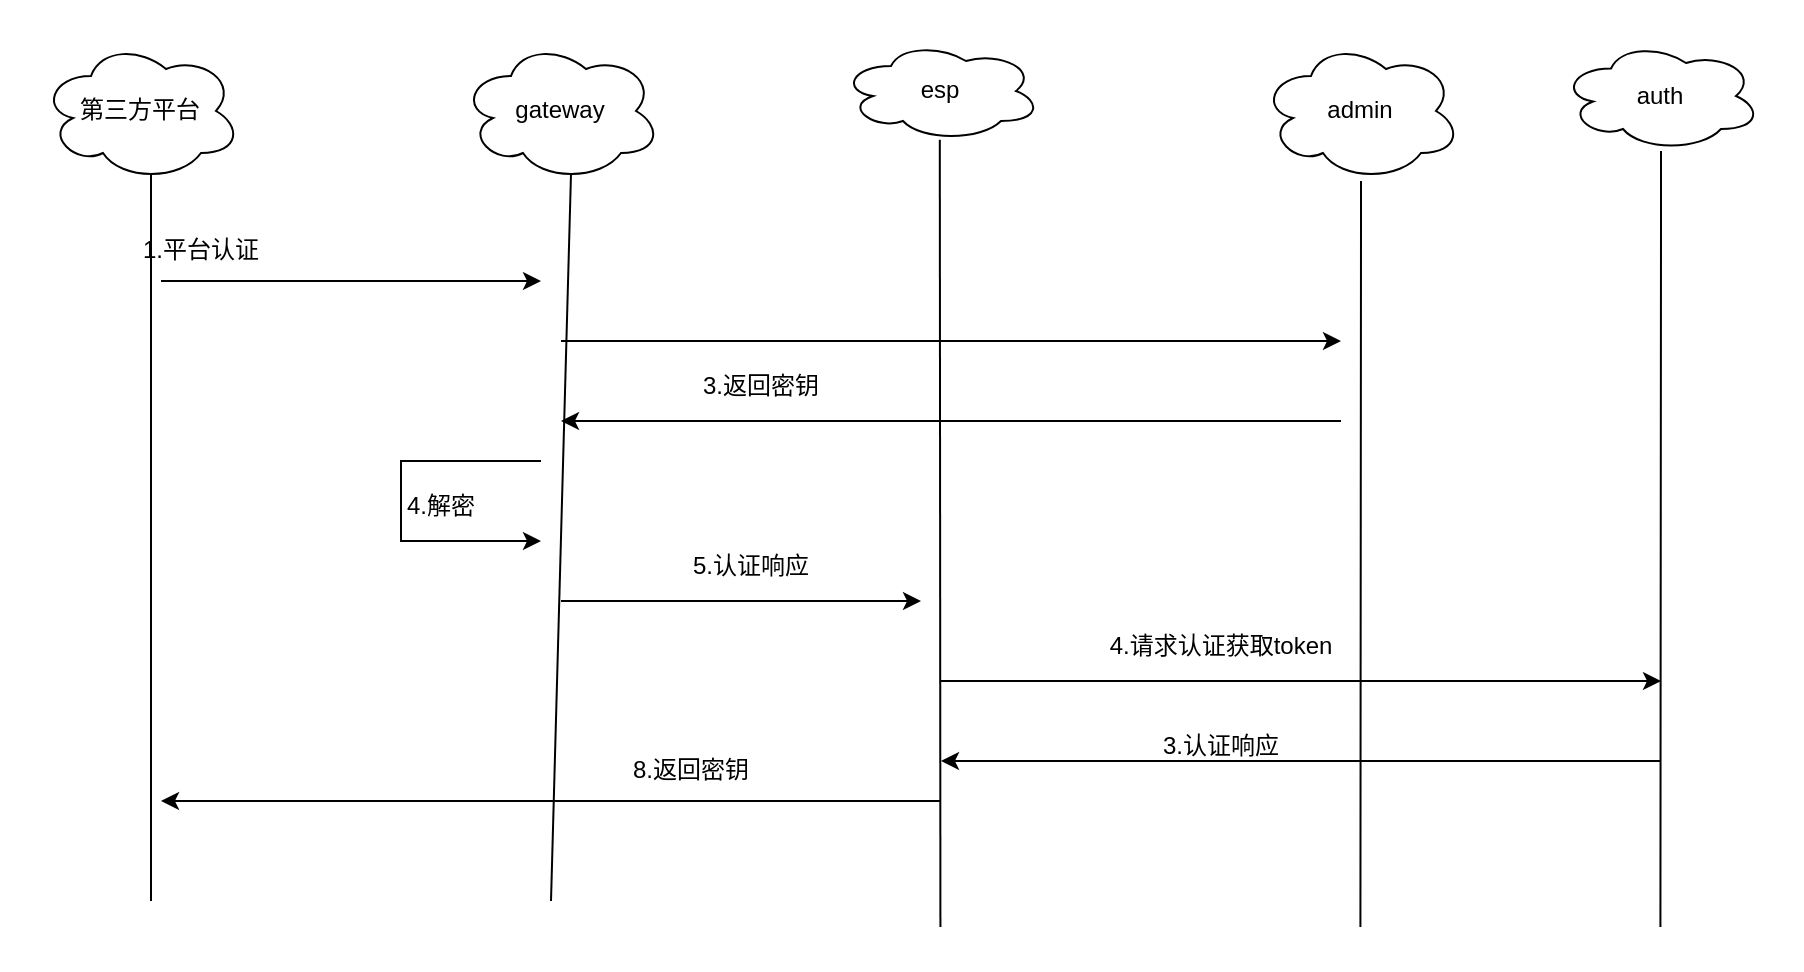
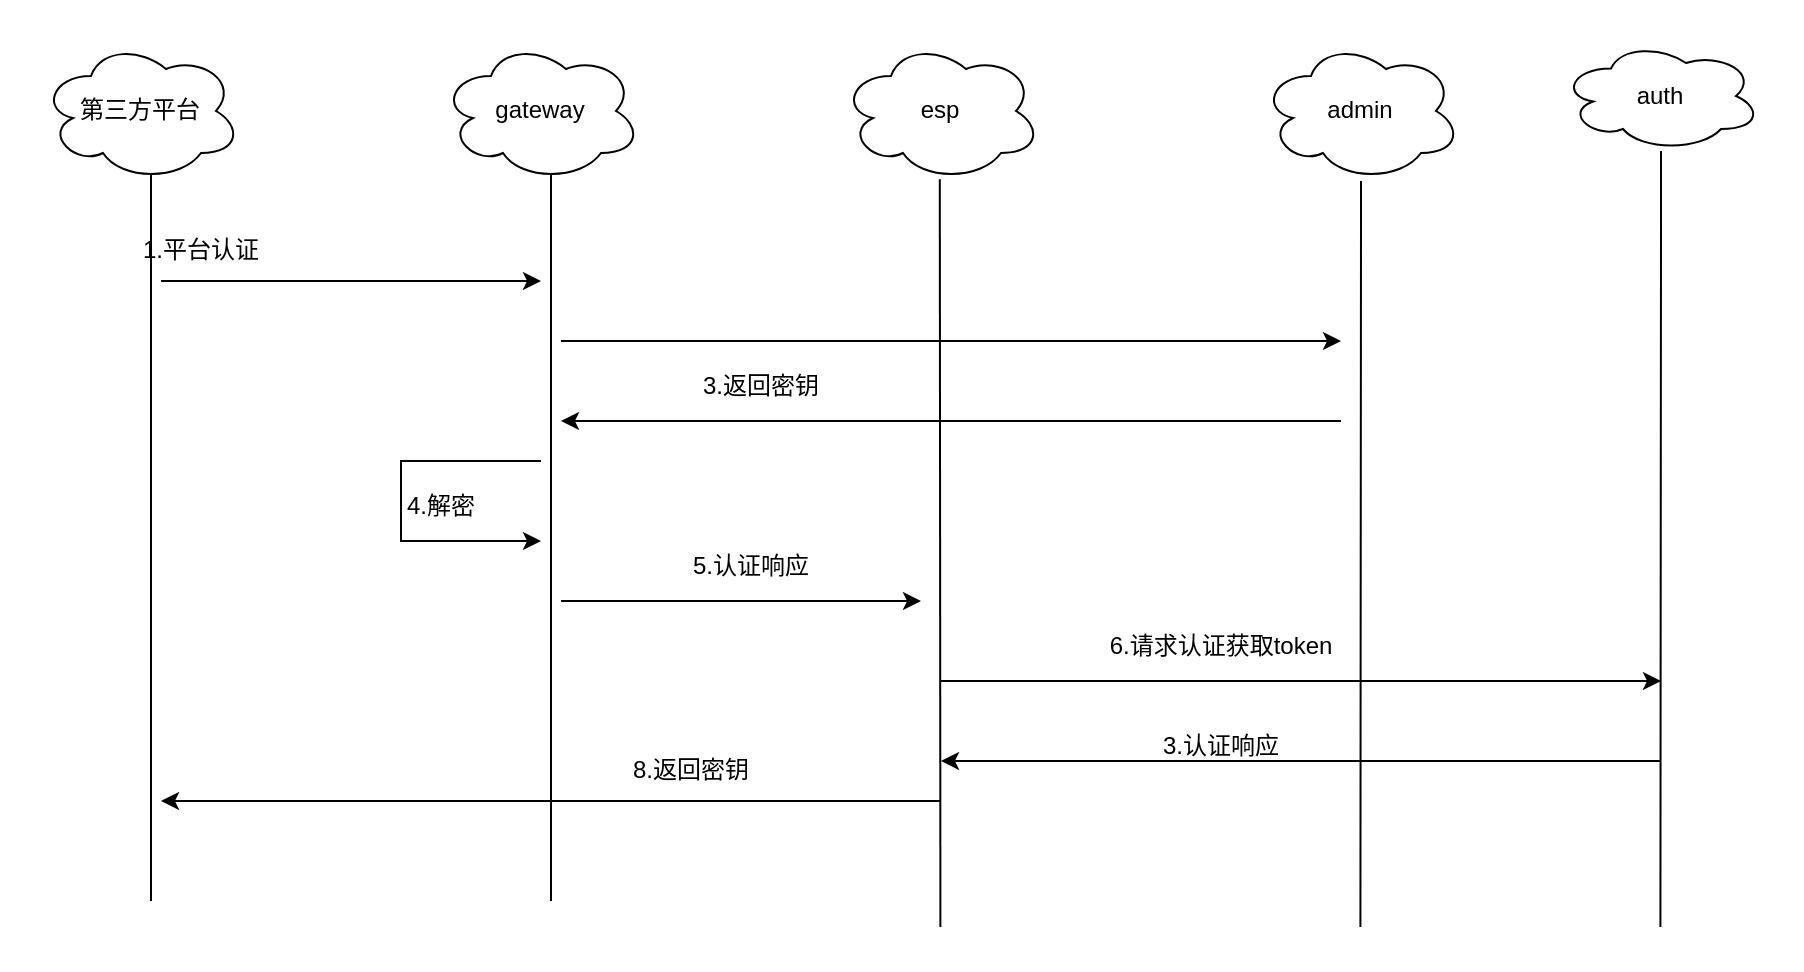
node "esp": size 200x100 -> 200x140
node "gateway": moved (561, 111) -> (541, 111)
node "4.请求认证获取token": label "4.请求认证获取token" -> "6.请求认证获取token"
